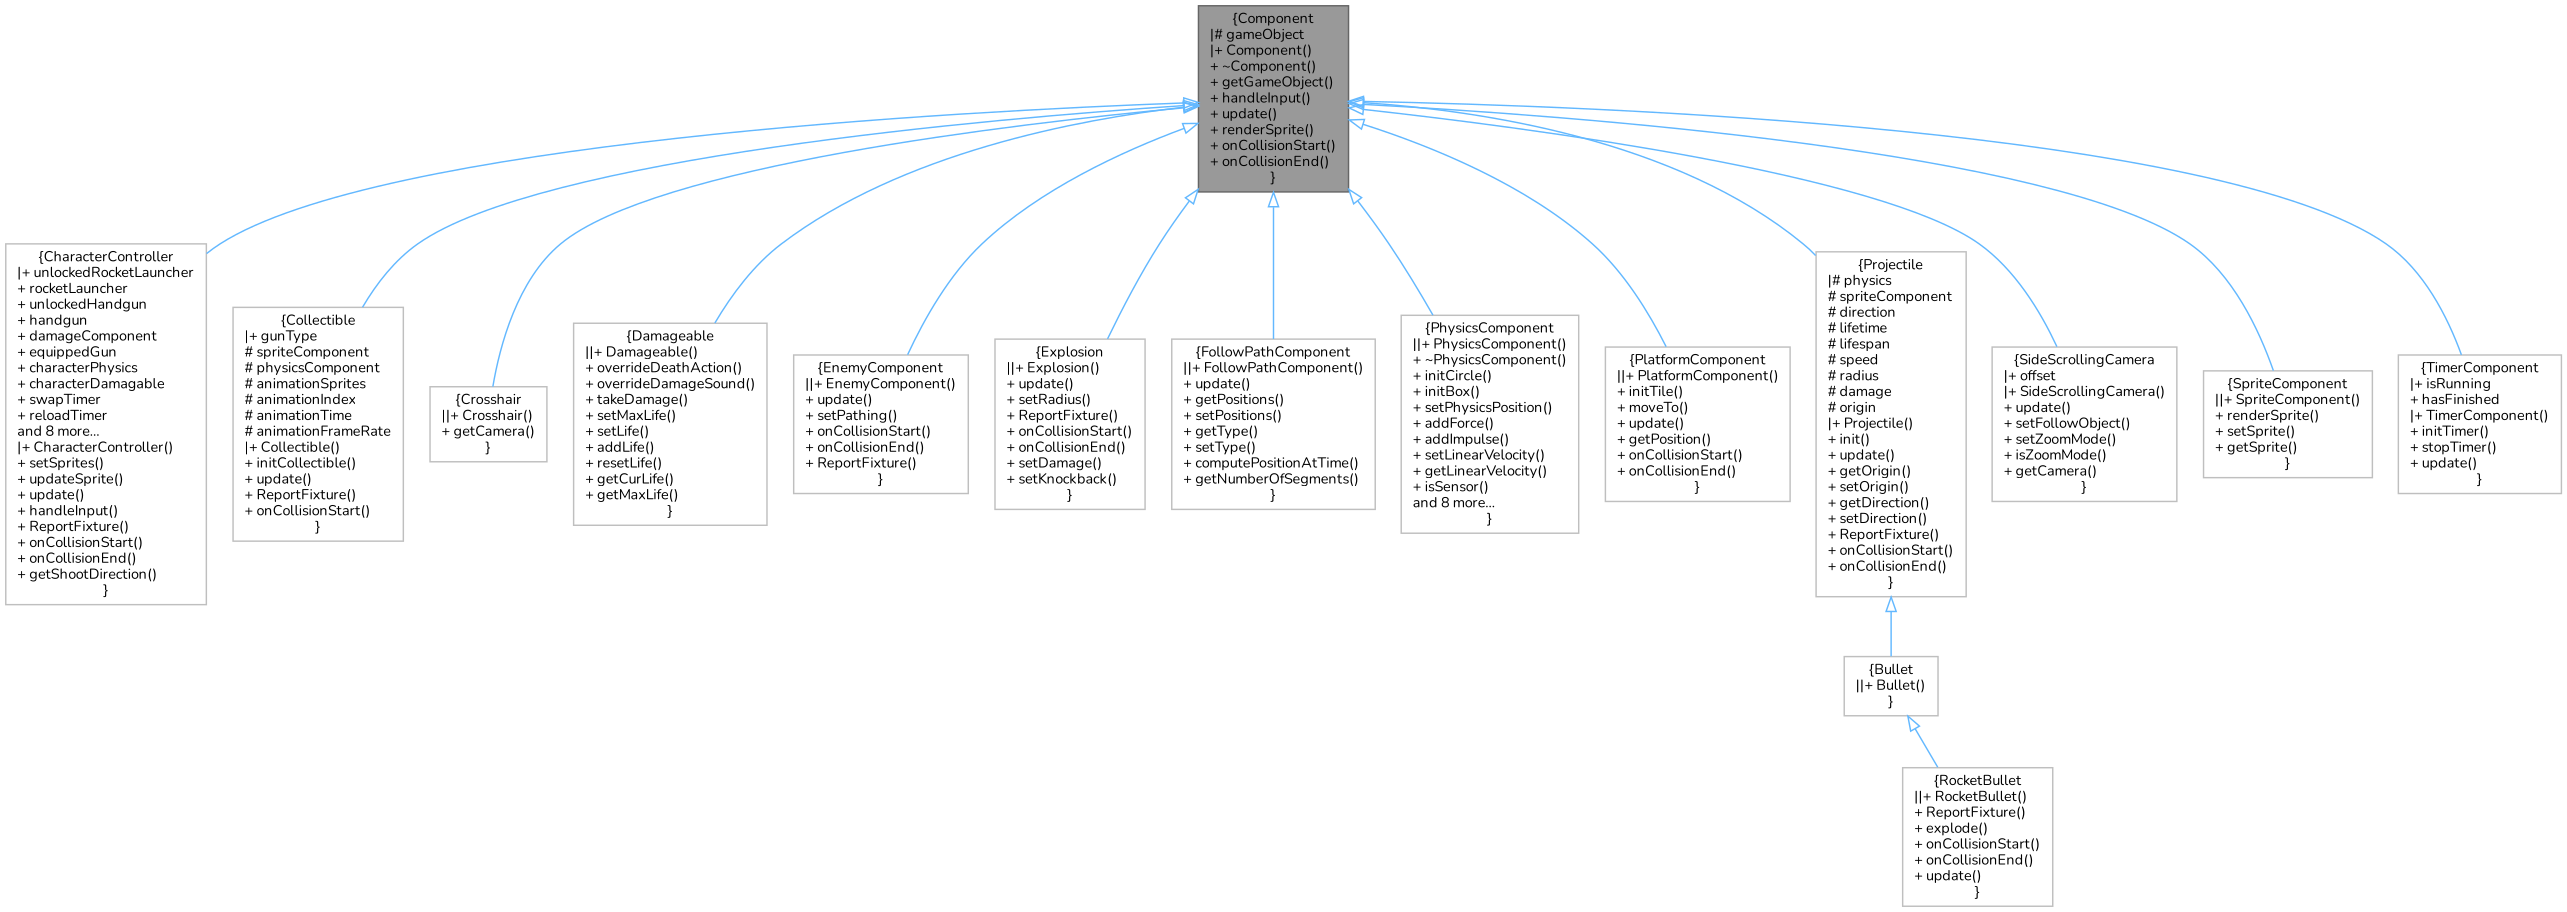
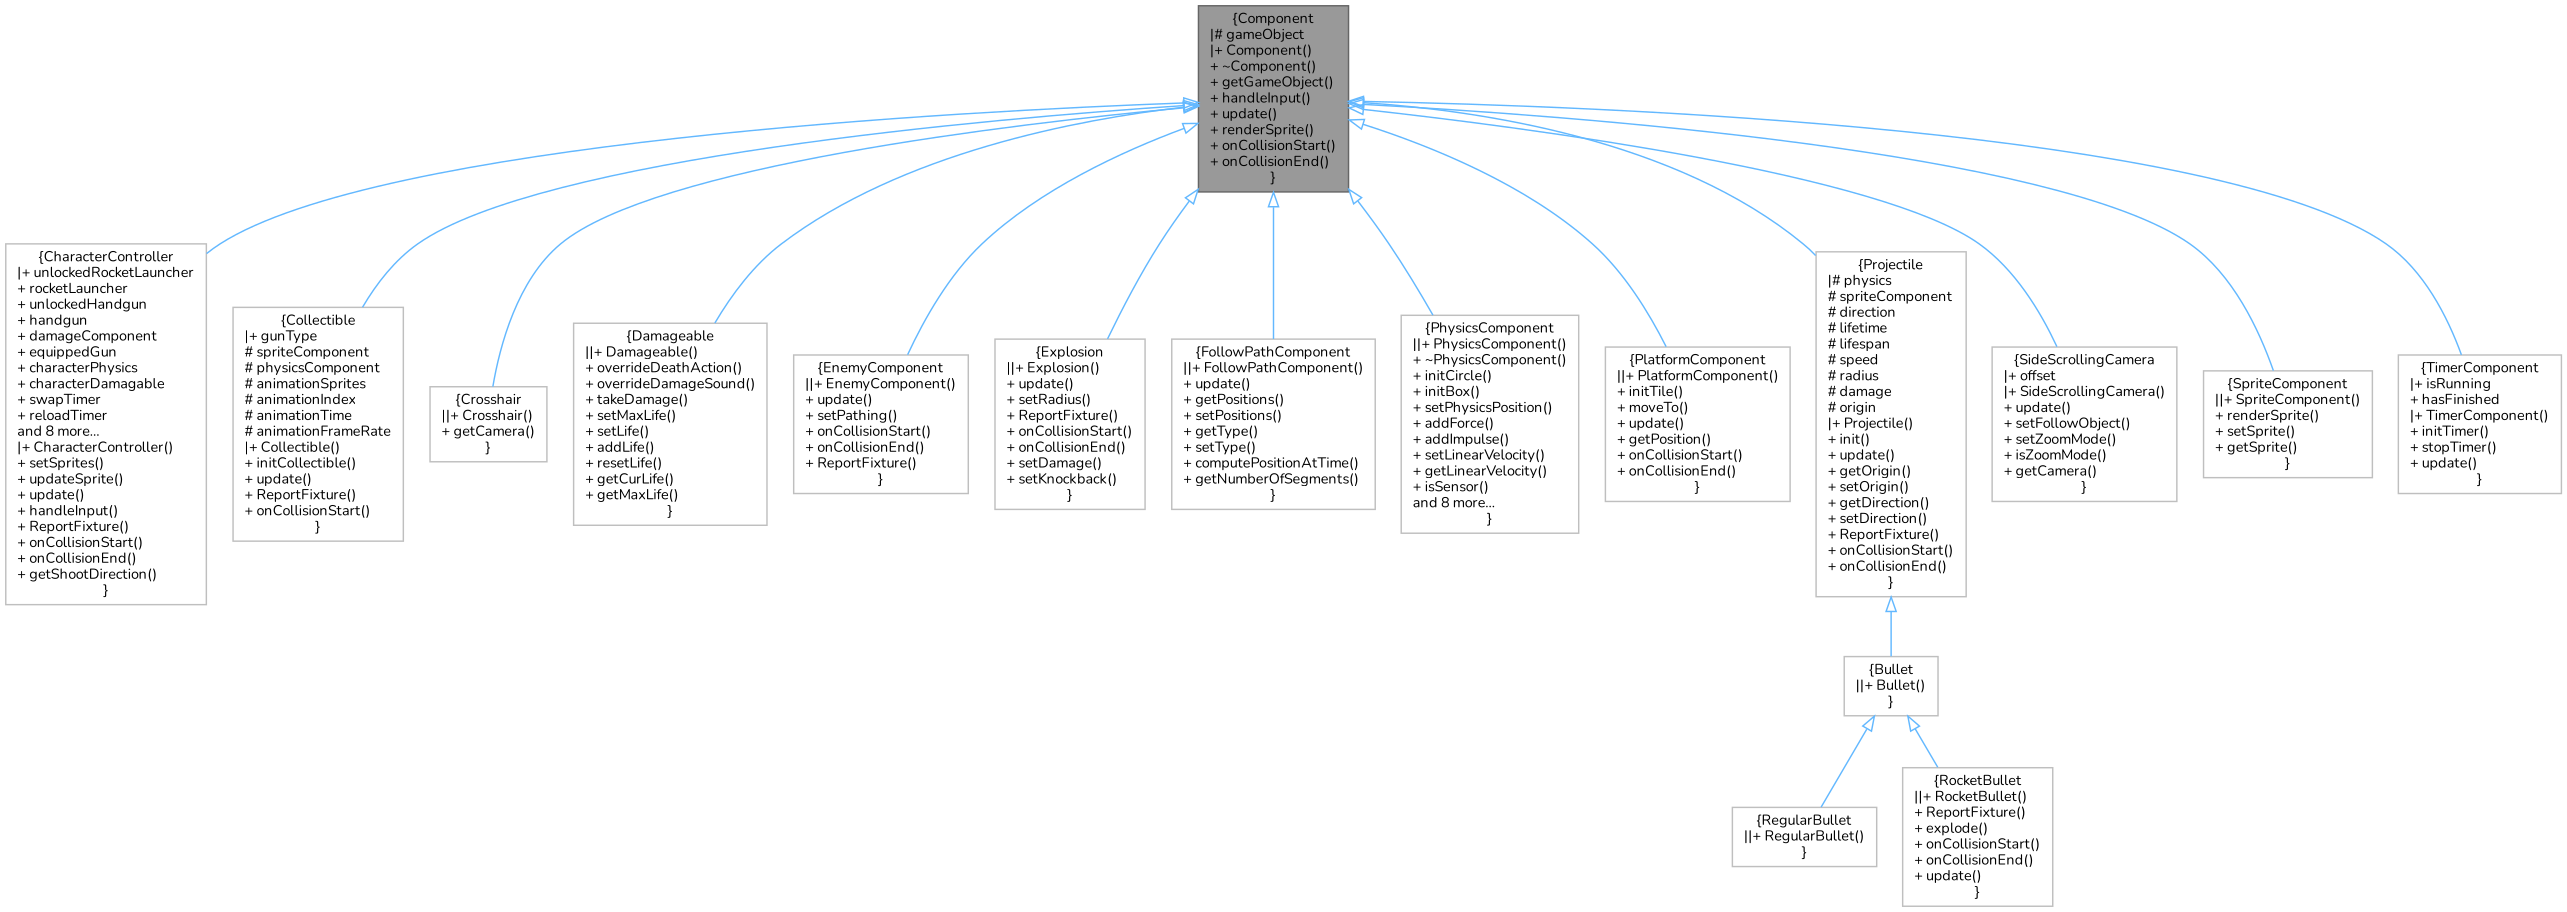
node "{RegularBullet ||+ RegularBullet() }": added
